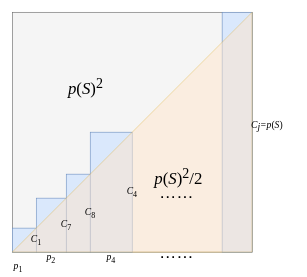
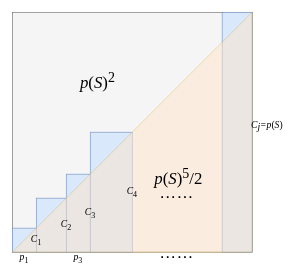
node "p(S)2": moved (86, 87) -> (98, 81)
node "p(S)2/2": label "p(S)2/2" -> "p(S)5/2"
node "C8": label "C8" -> "C3"
node "C7": label "C7" -> "C2"
node "p2": removed
node "p3": added
node "p4": removed
node "p1": moved (18, 267) -> (24, 258)
